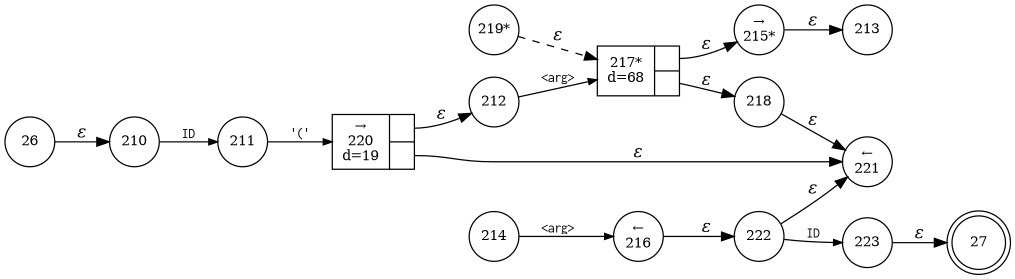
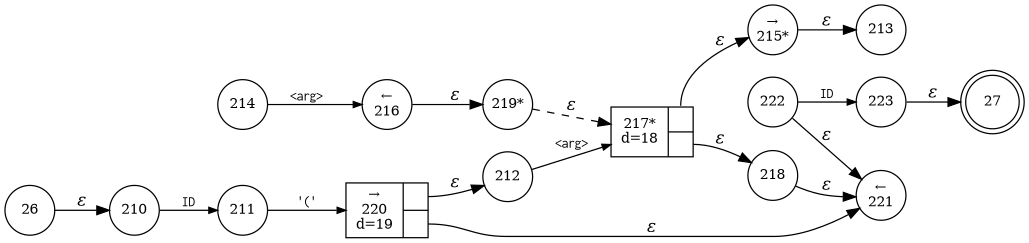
node "217*": text "d=68" -> "d=18"
edge "← 216" -> "222": now "← 216" -> "219*"
